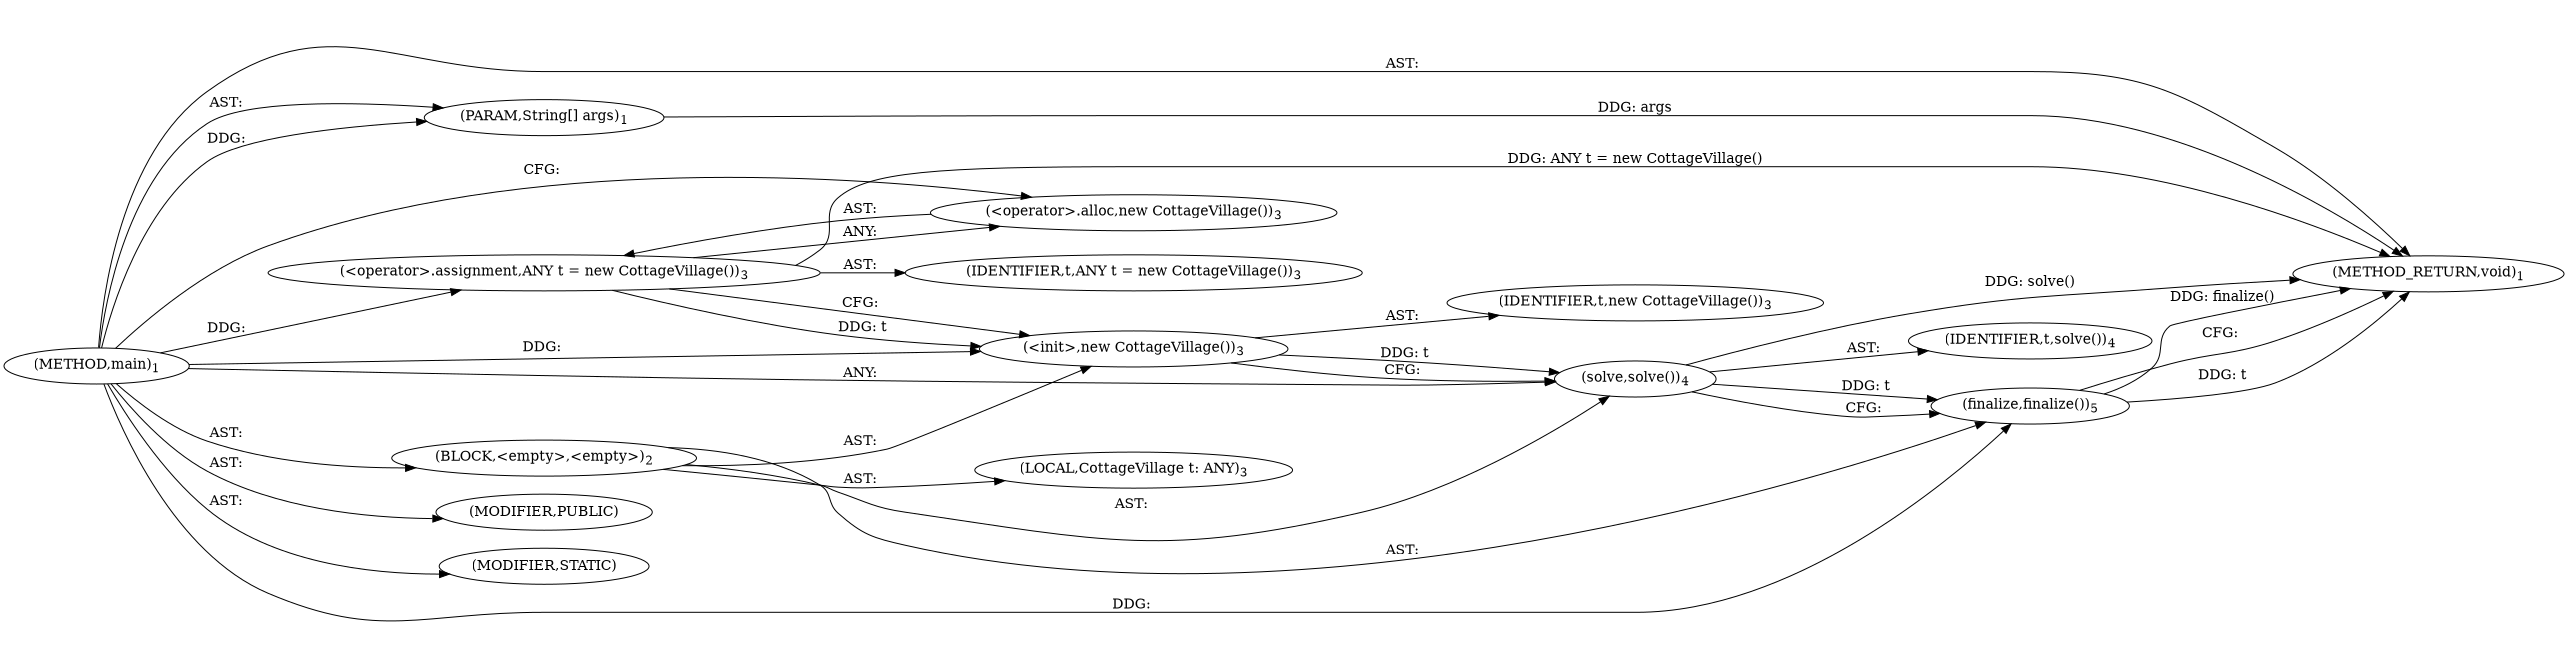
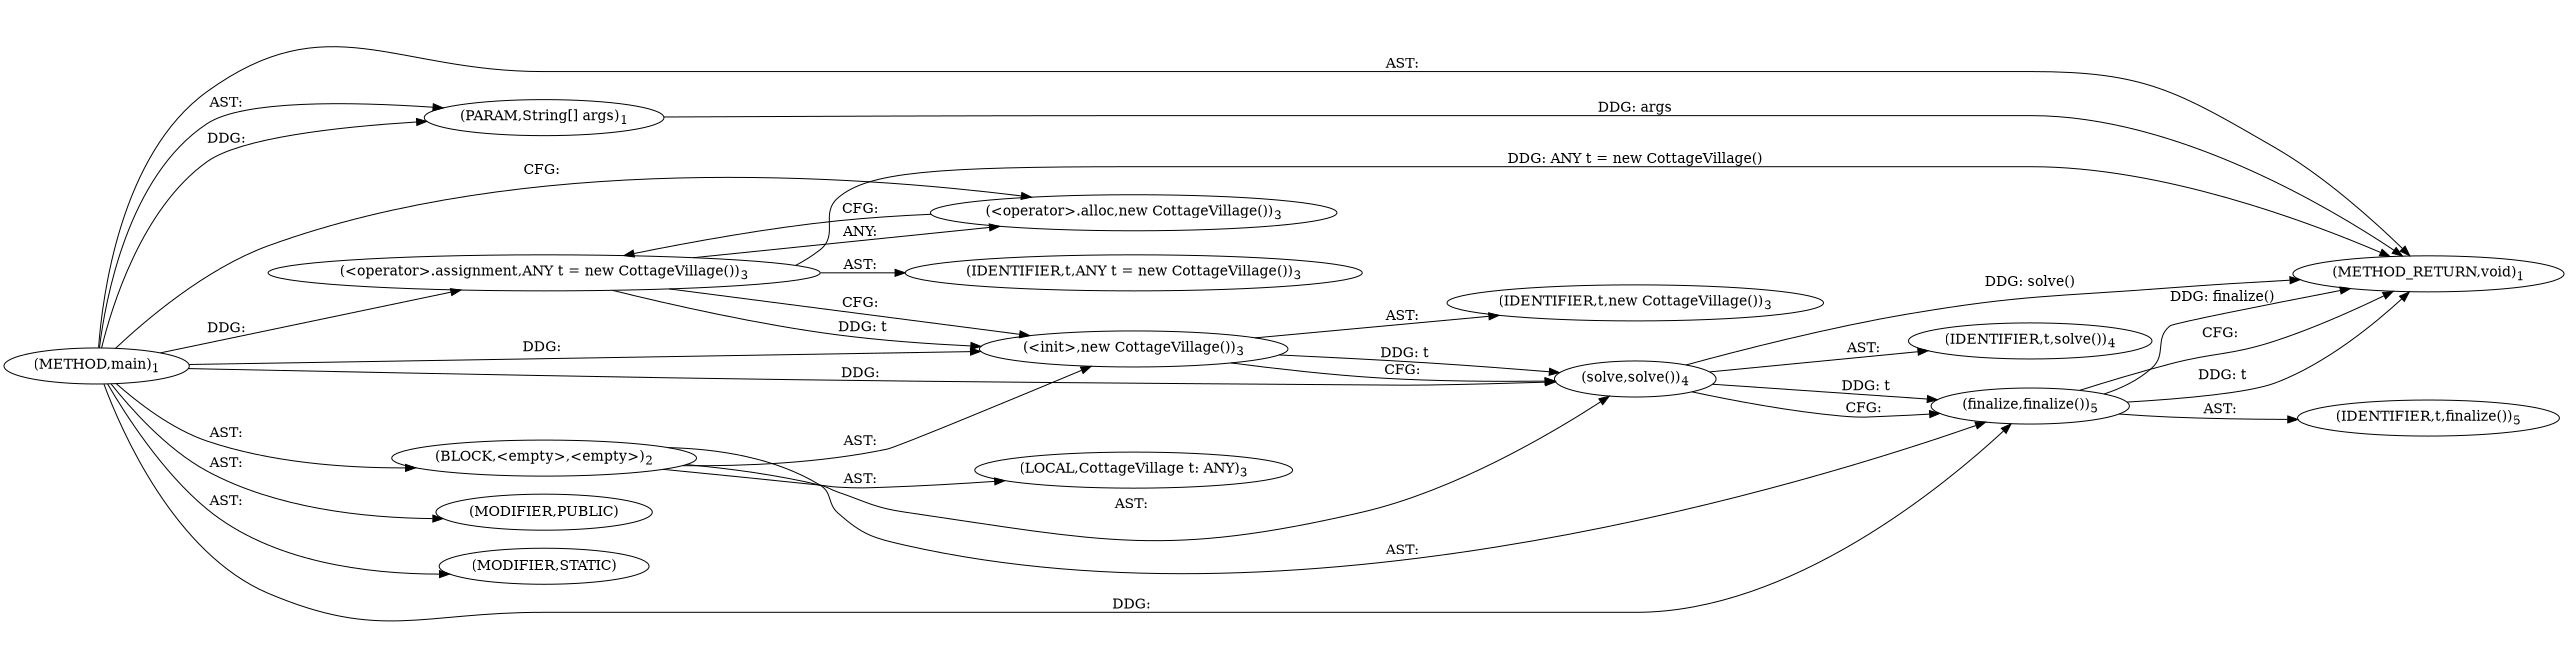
edge "(<operator>.alloc,new CottageVillage())" -> "(<operator>.assignment,ANY t = new CottageVillage())": label "AST: " -> "CFG: "
edge "(METHOD,main)" -> "(solve,solve())": label "ANY: " -> "DDG: "
node "(IDENTIFIER,t,finalize())": added
